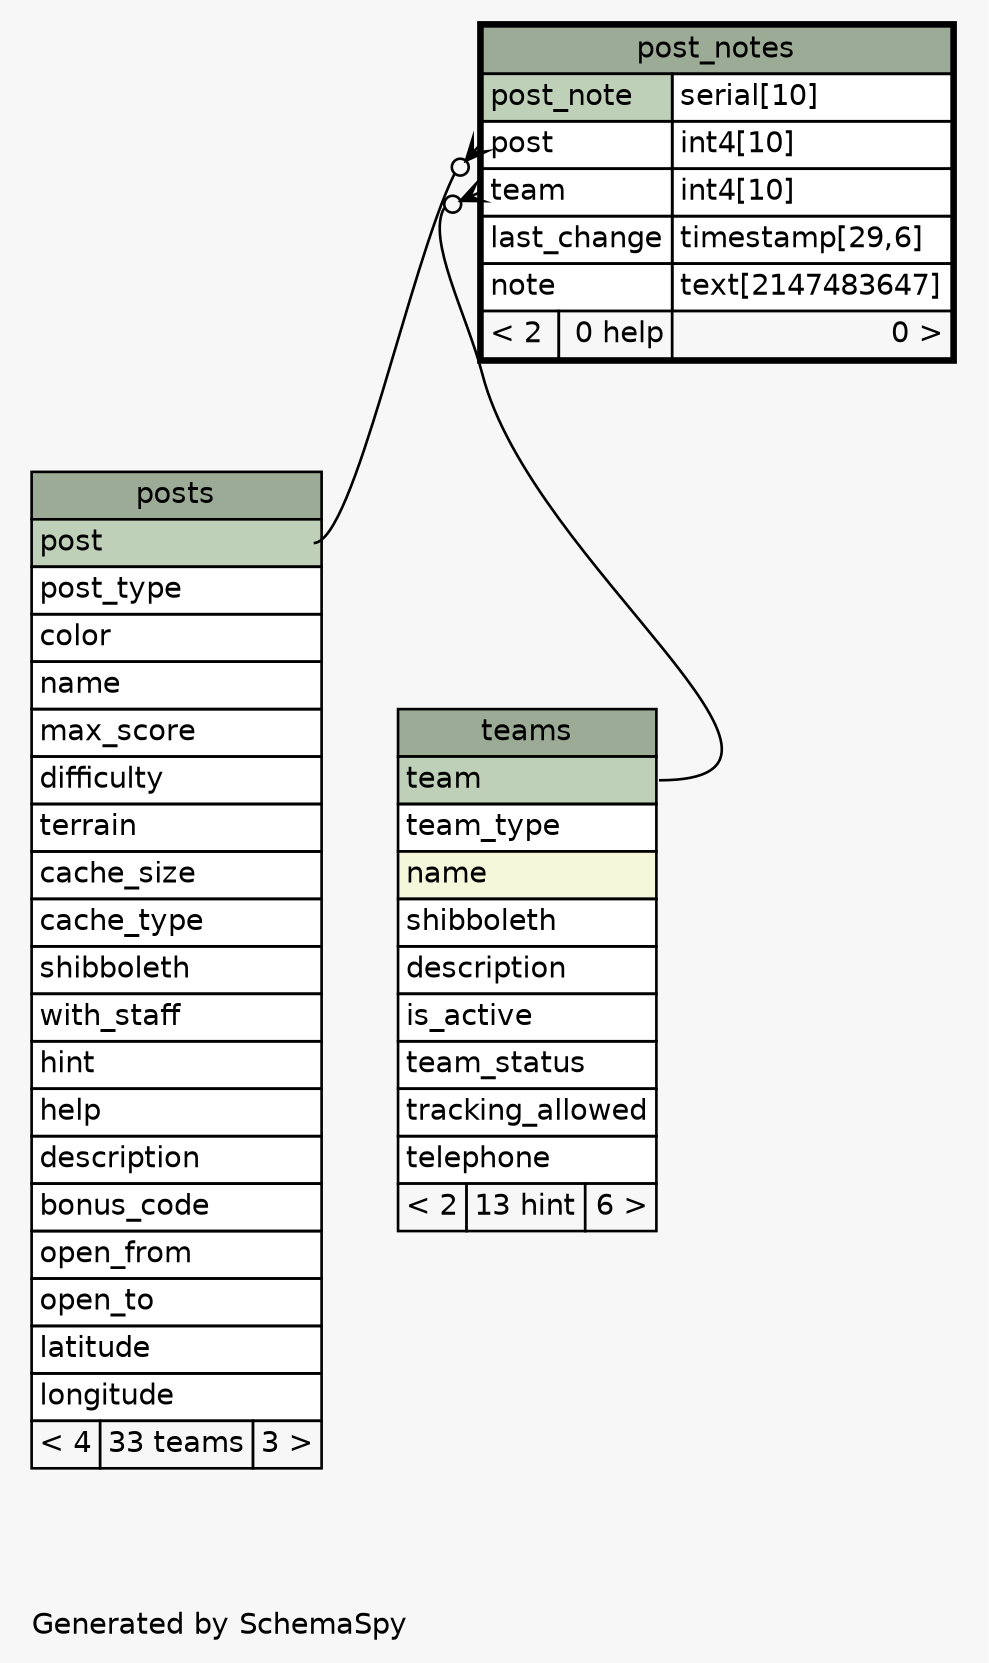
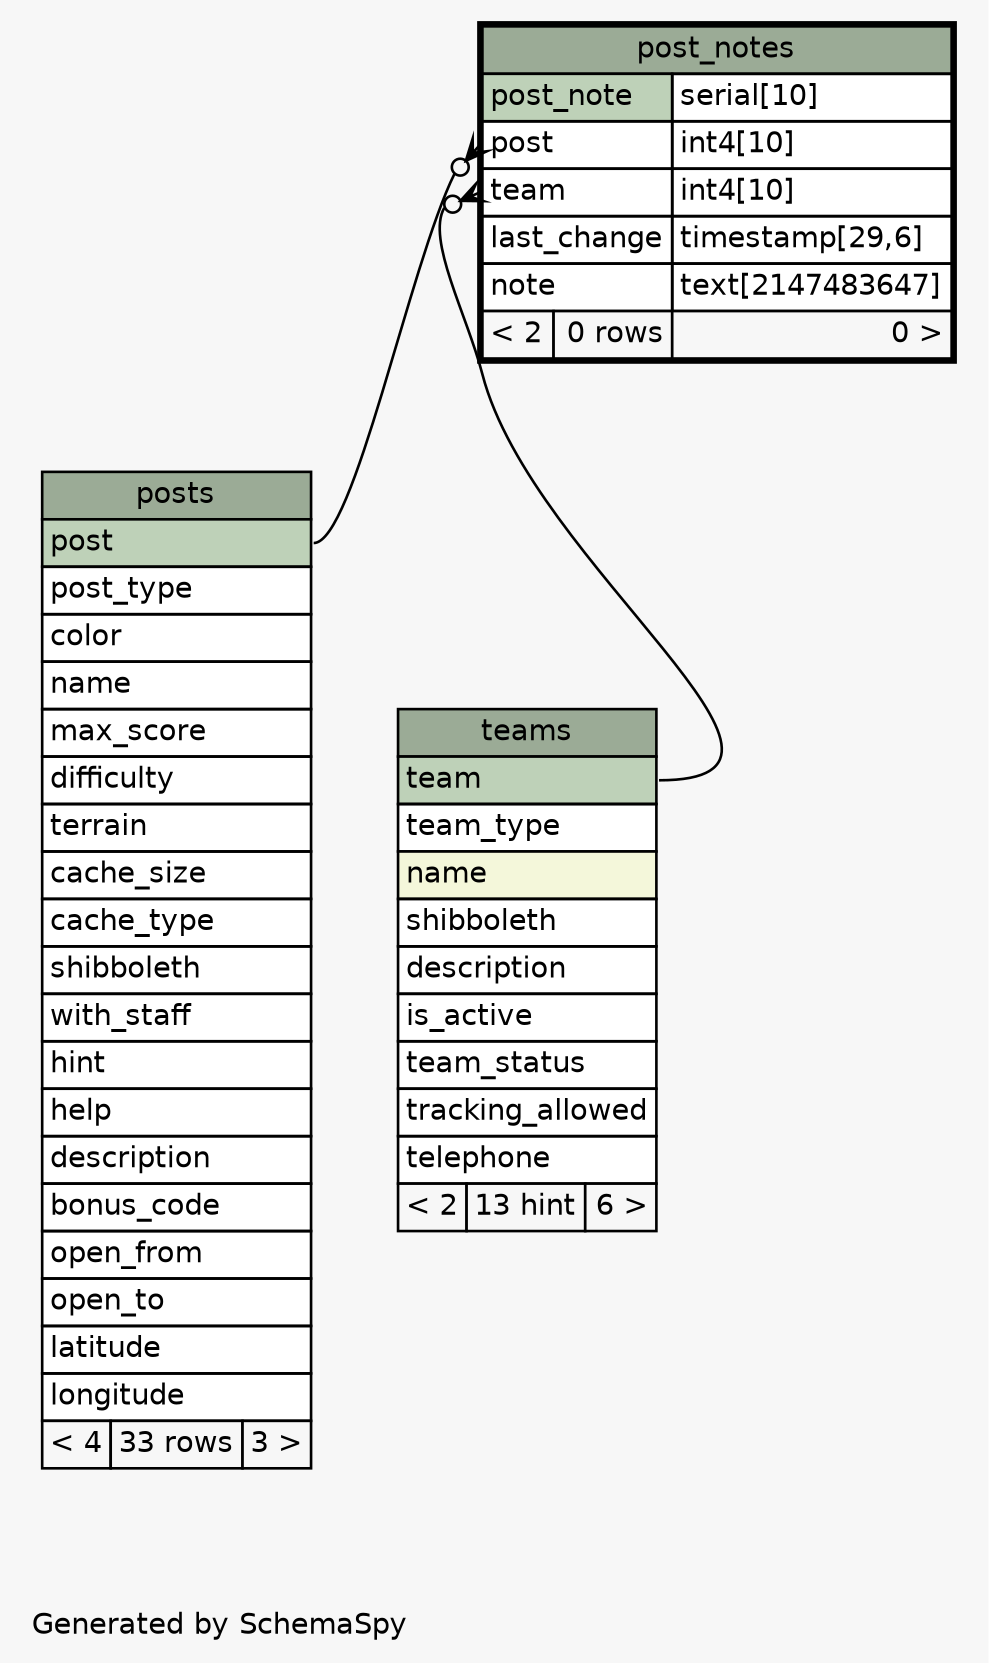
node "post_notes": text "0 help" -> "0 rows"
node "posts": text "33 teams" -> "33 rows"
